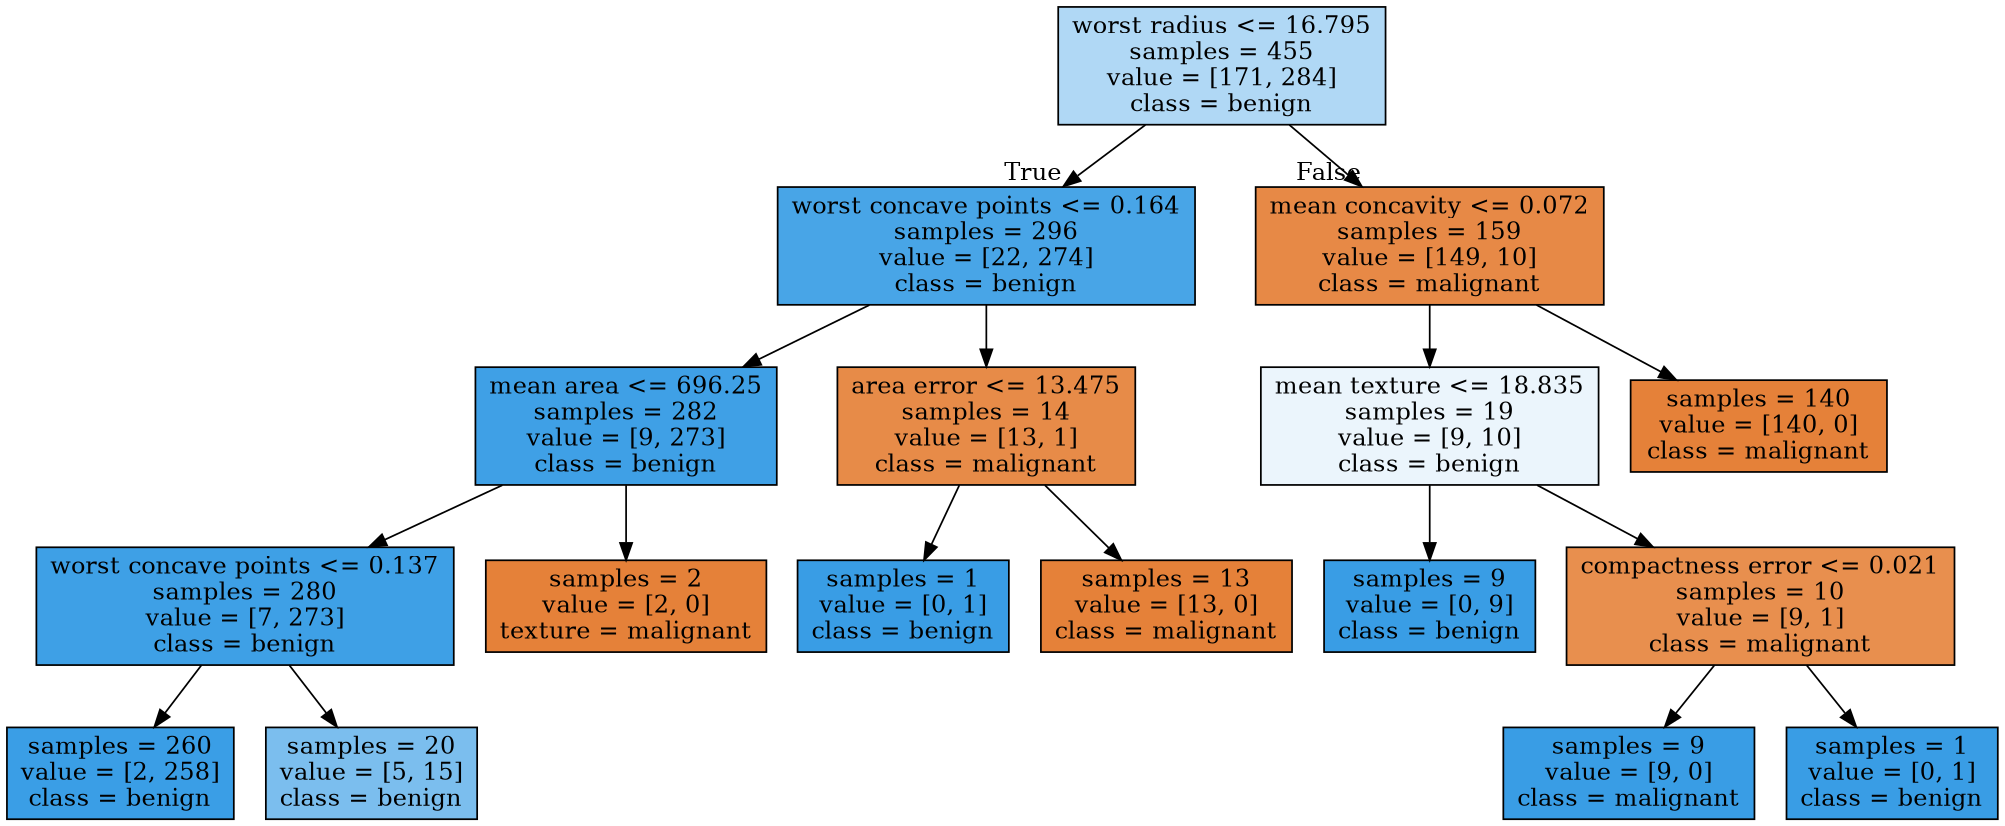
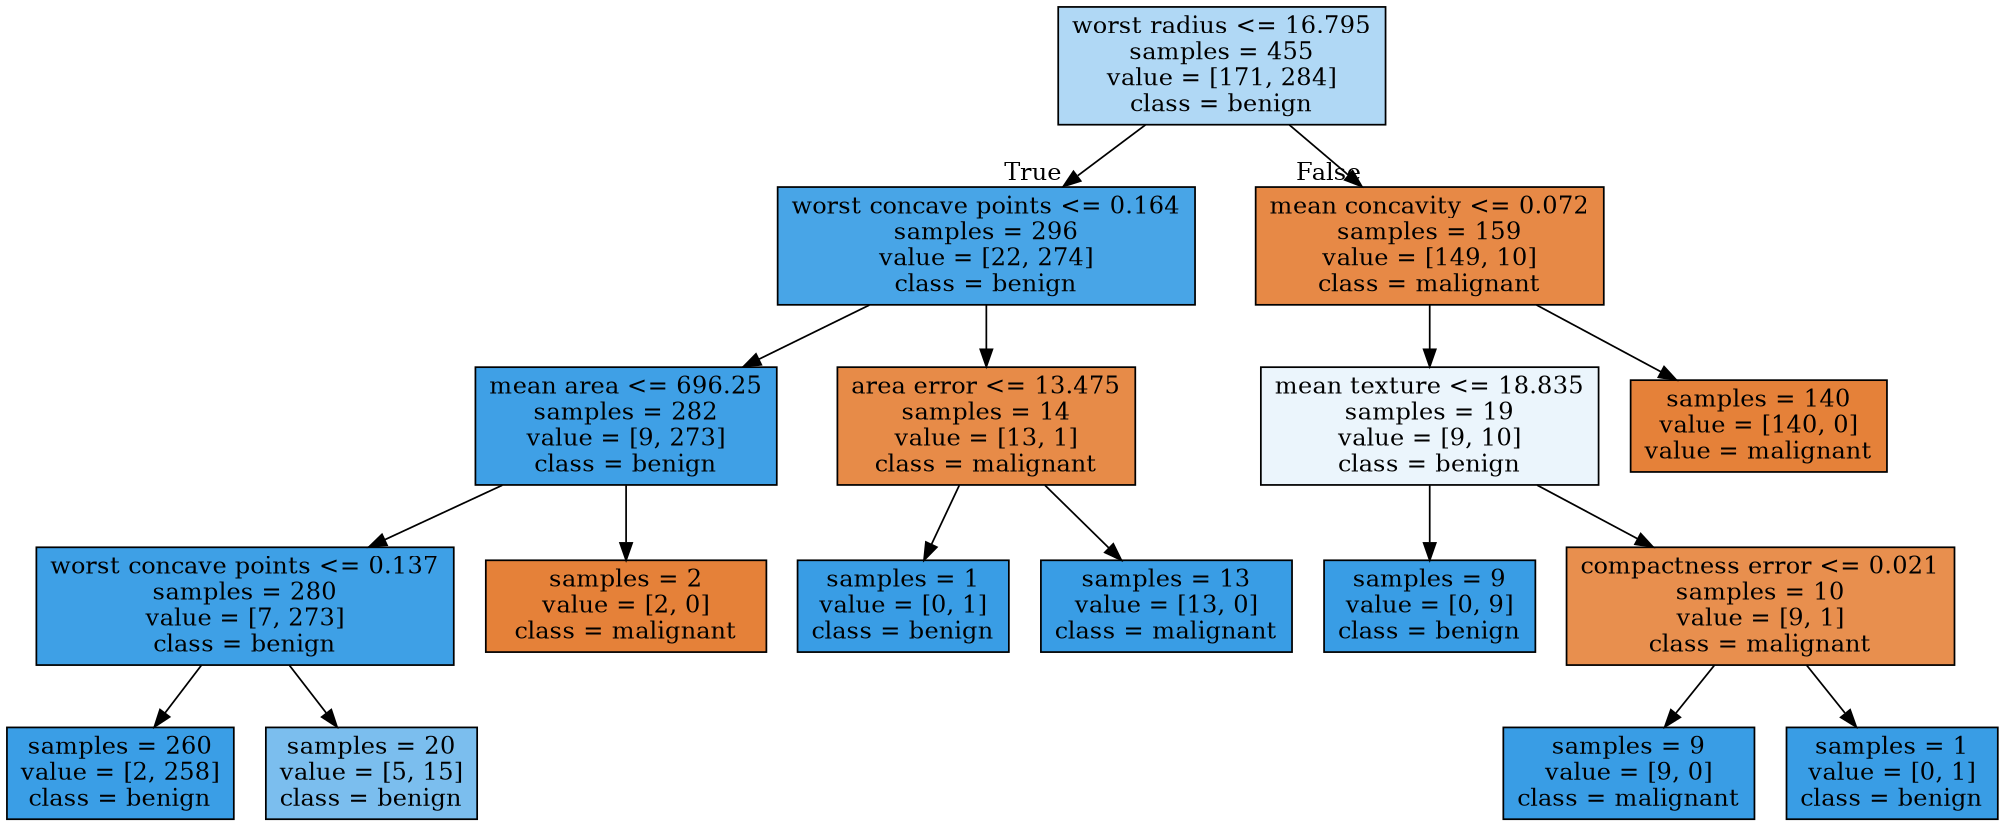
node "samples = 140 value = [140, 0] class = malignant": label "samples = 140 value = [140, 0] class = malignant" -> "samples = 140 value = [140, 0] value = malignant"
node "samples = 2 value = [2, 0] texture = malignant": label "samples = 2 value = [2, 0] texture = malignant" -> "samples = 2 value = [2, 0] class = malignant"
node "samples = 13 value = [13, 0] class = malignant": fillcolor #e58139ff -> #399de5ff
